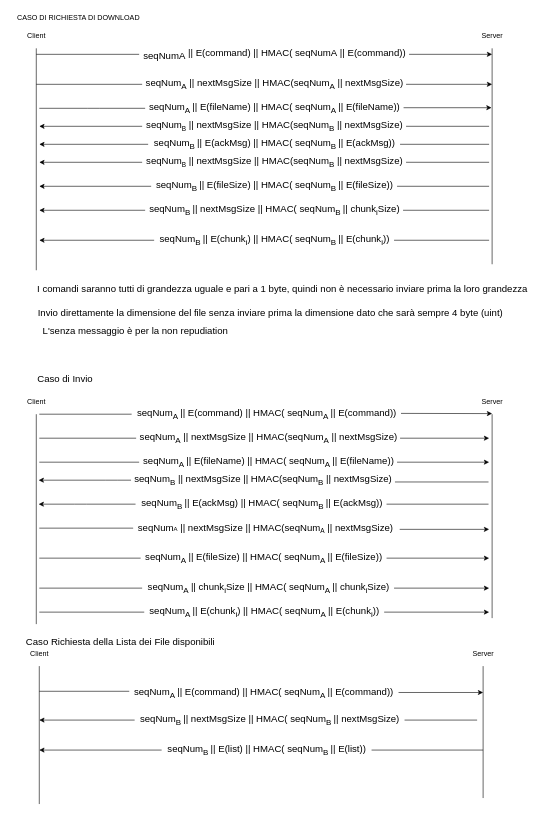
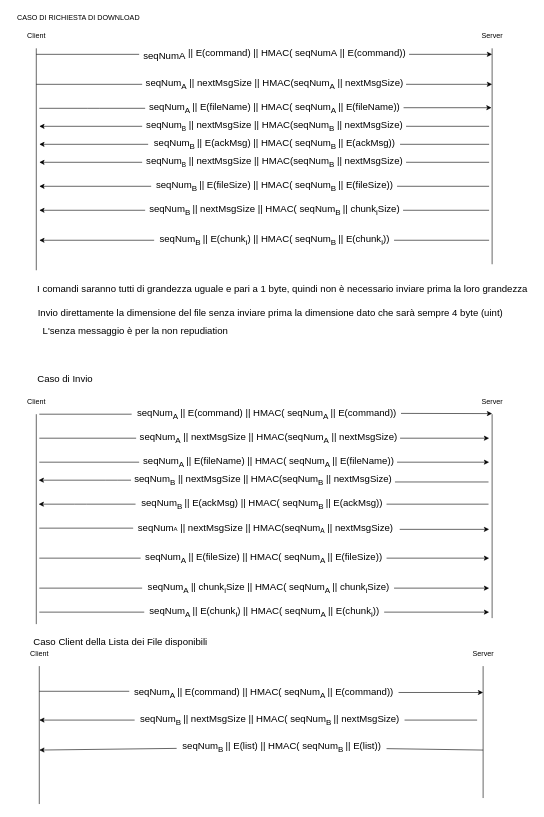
node "Caso Richiesta della Lista dei File disponibili": label "Caso Richiesta della Lista dei File disponibili" -> "Caso Client della Lista dei File disponibili"
node "seqNumB || E(list) || HMAC( seqNumB || E(list))": moved (267, 750) -> (282, 747)
